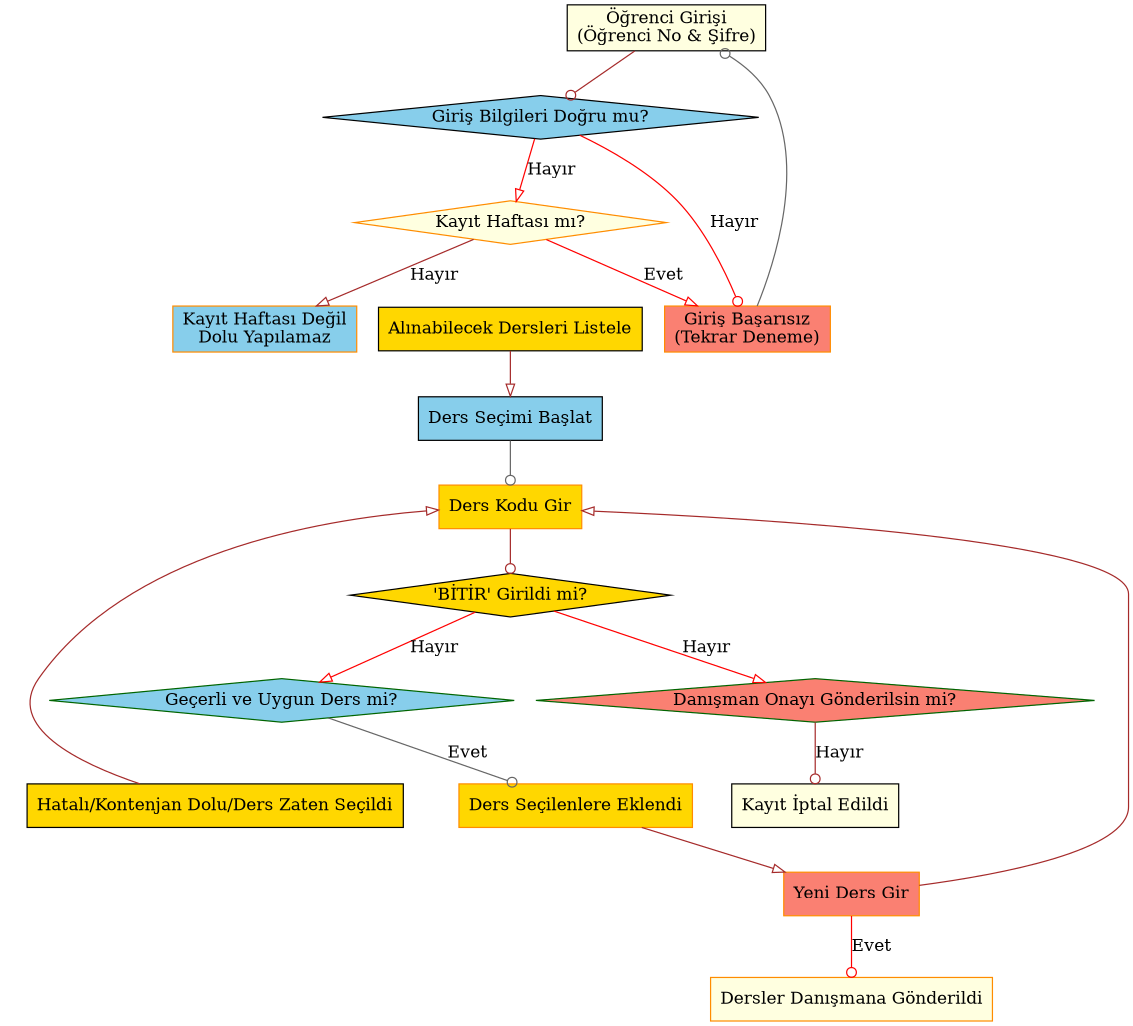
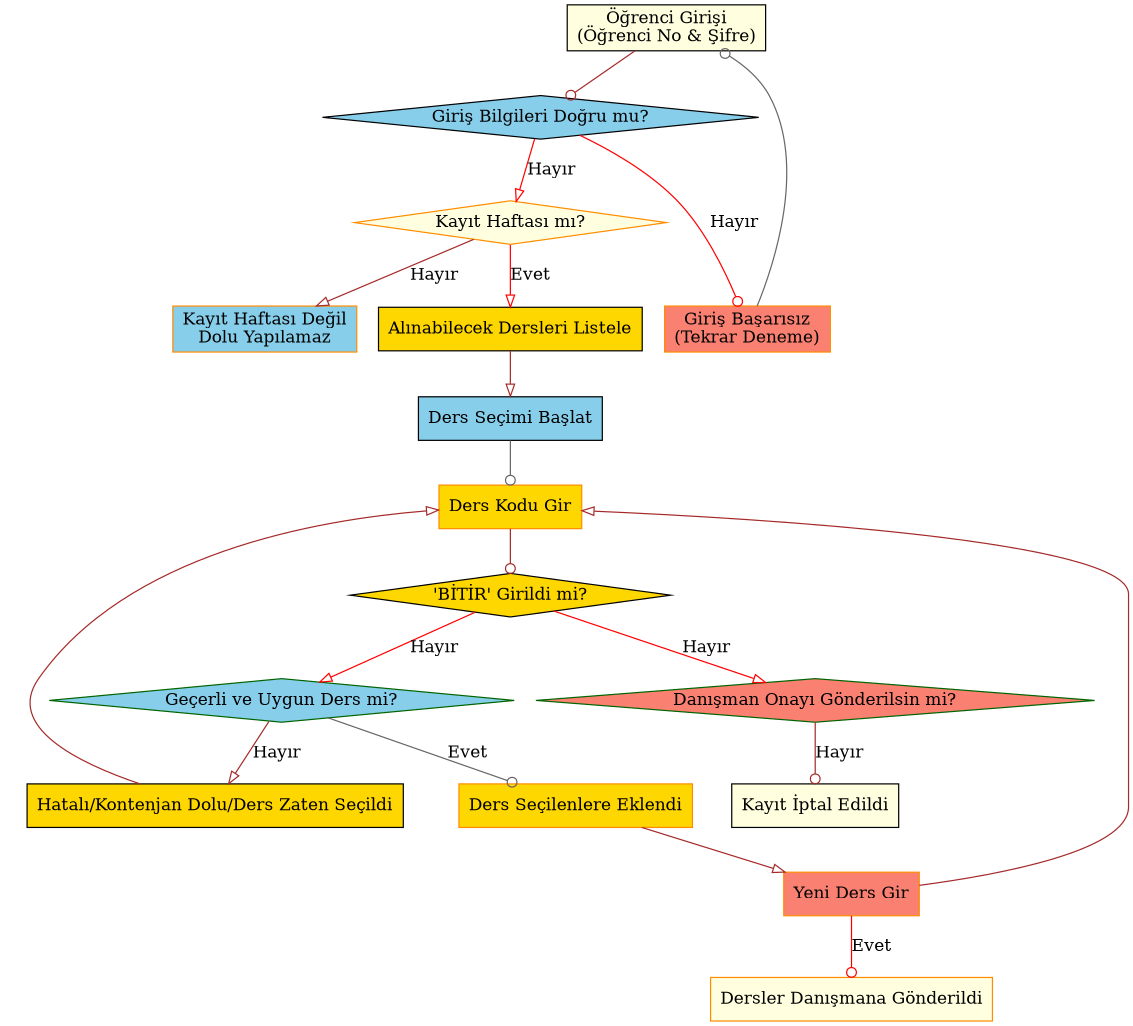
edge "Kayıt Haftası mı?" -> "Giriş Başarısız (Tekrar Deneme)": now "Kayıt Haftası mı?" -> "Alınabilecek Dersleri Listele"
edge "Geçerli ve Uygun Ders mi?" -> "Hatalı/Kontenjan Dolu/Ders Zaten Seçildi": added, label "Hayır"
